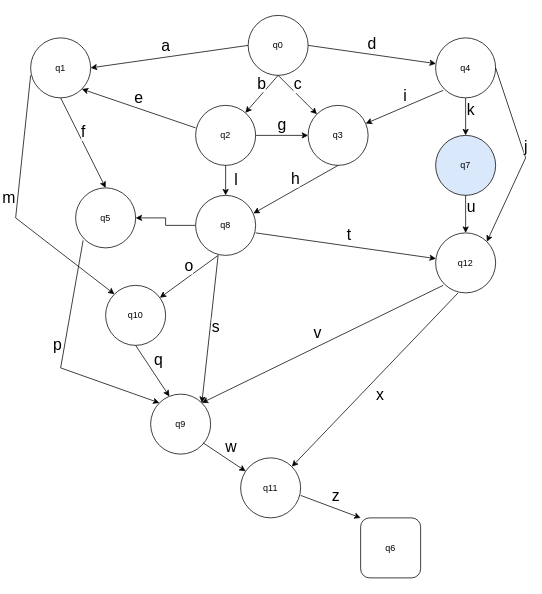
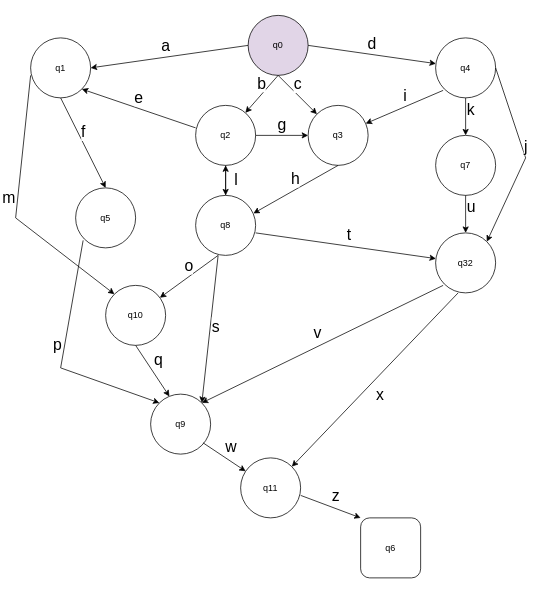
node "q0": fillcolor #ffffff -> #e1d5e7
node "q7": fillcolor #dae8fc -> #ffffff
edge "q8" -> "q5": now "q8" -> "q2"
node "q12": label "q12" -> "q32"
